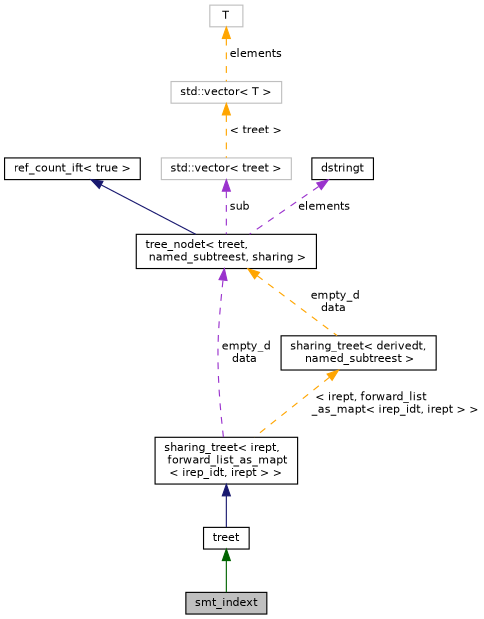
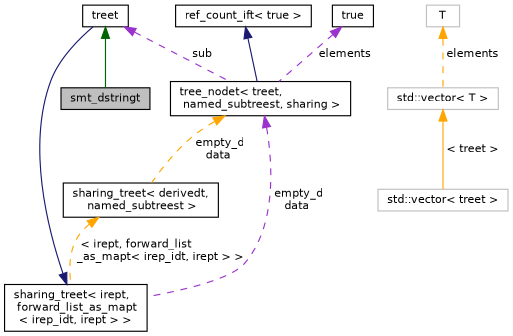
edge "std::vector< treet >" -> "std::vector< T >": style dashed -> solid
node "dstringt": label "dstringt" -> "true"
edge "tree_nodet< treet, named_subtreest, sharing >" -> "std::vector< treet >": now "tree_nodet< treet, named_subtreest, sharing >" -> "treet"
node "smt_indext": label "smt_indext" -> "smt_dstringt"
